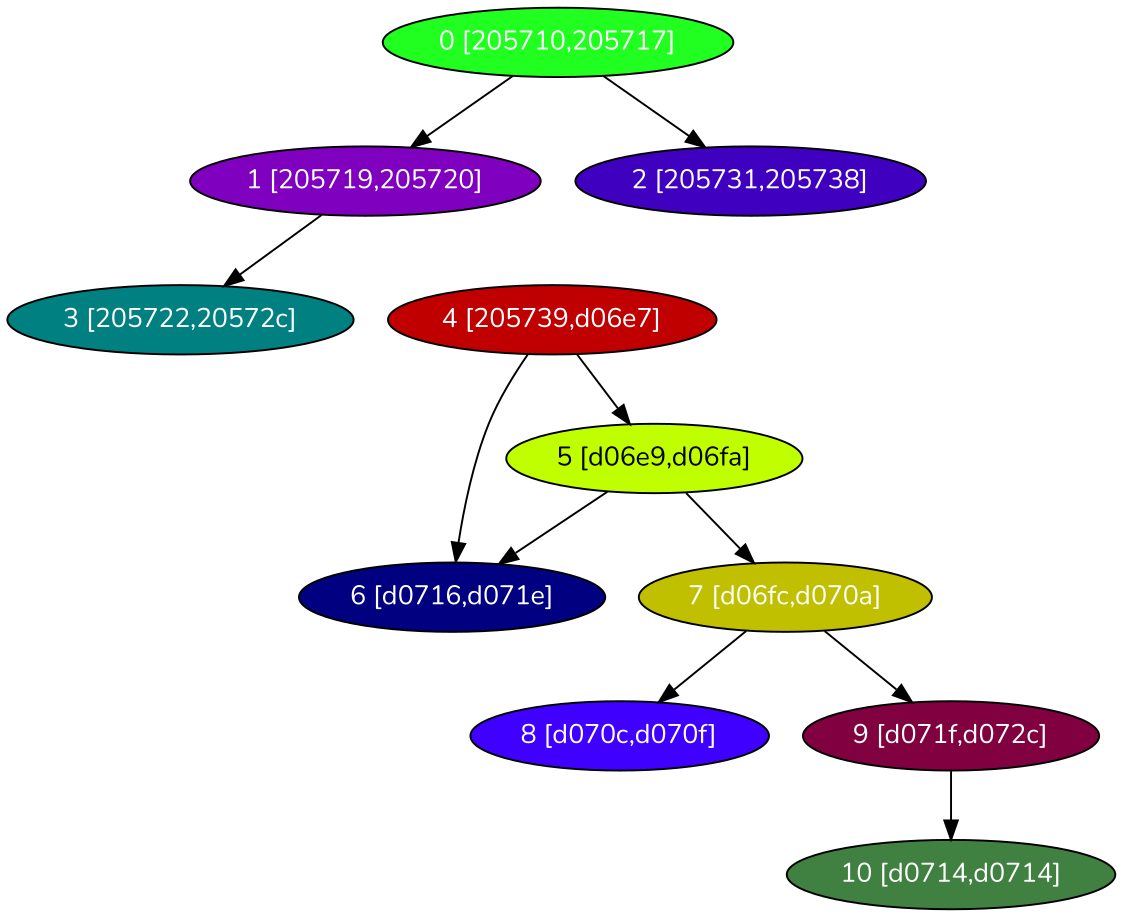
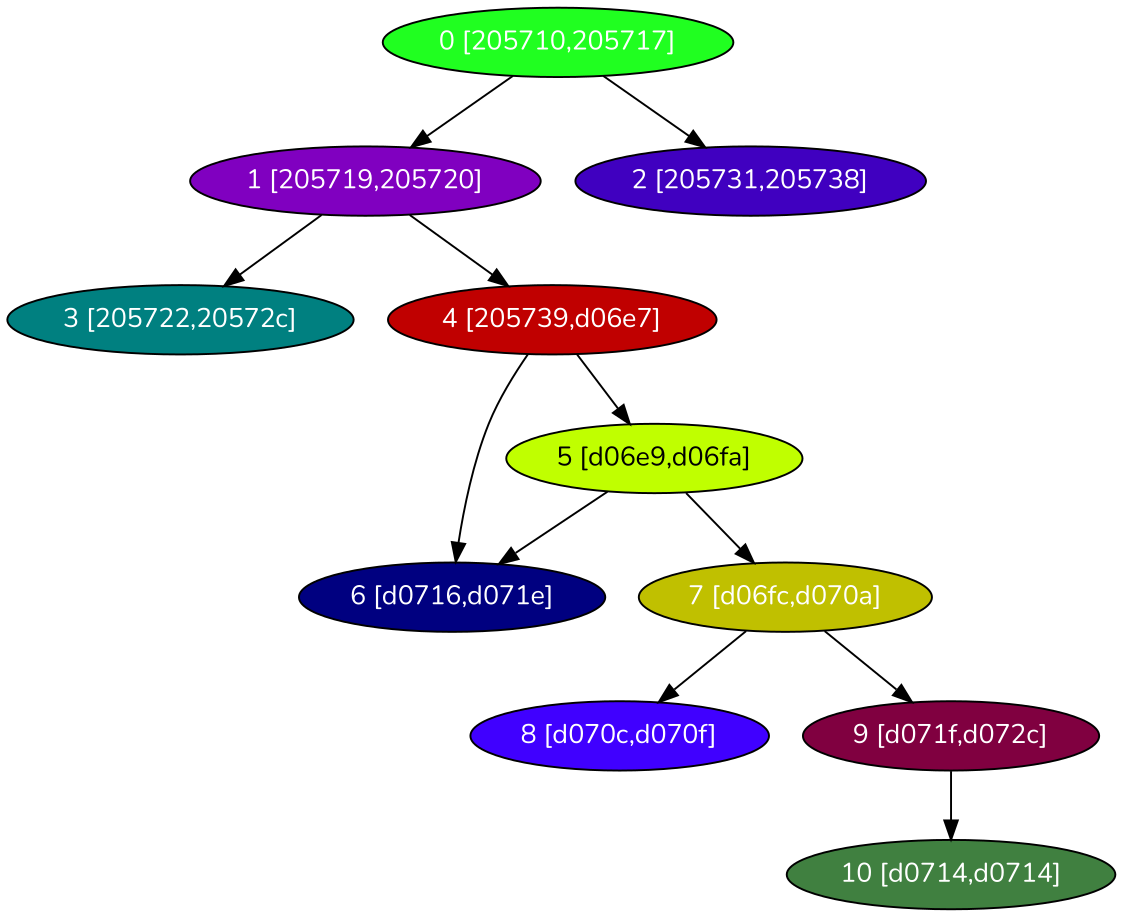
edge "1 [205719,205720]" -> "4 [205739,d06e7]": added
